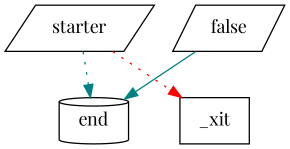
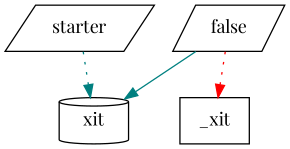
edge "starter" -> "_xit": now "false" -> "_xit"
node "end": label "end" -> "xit"
